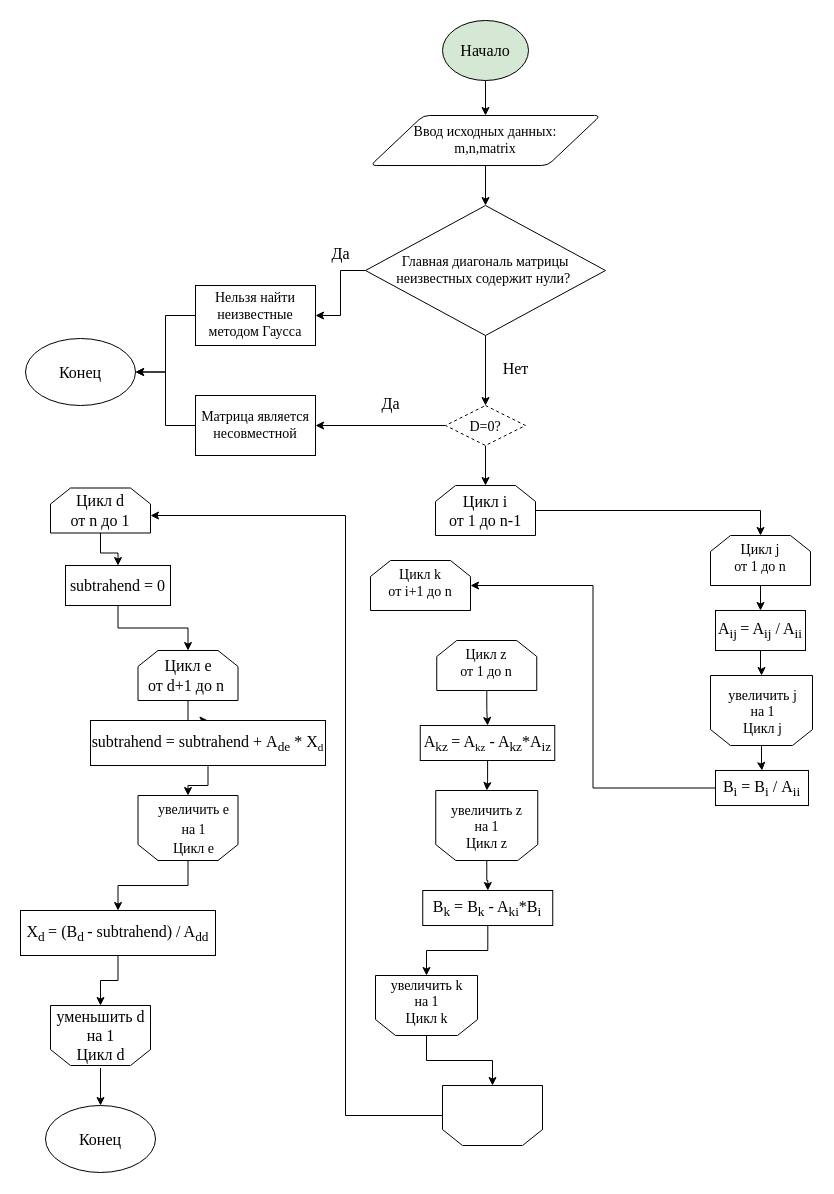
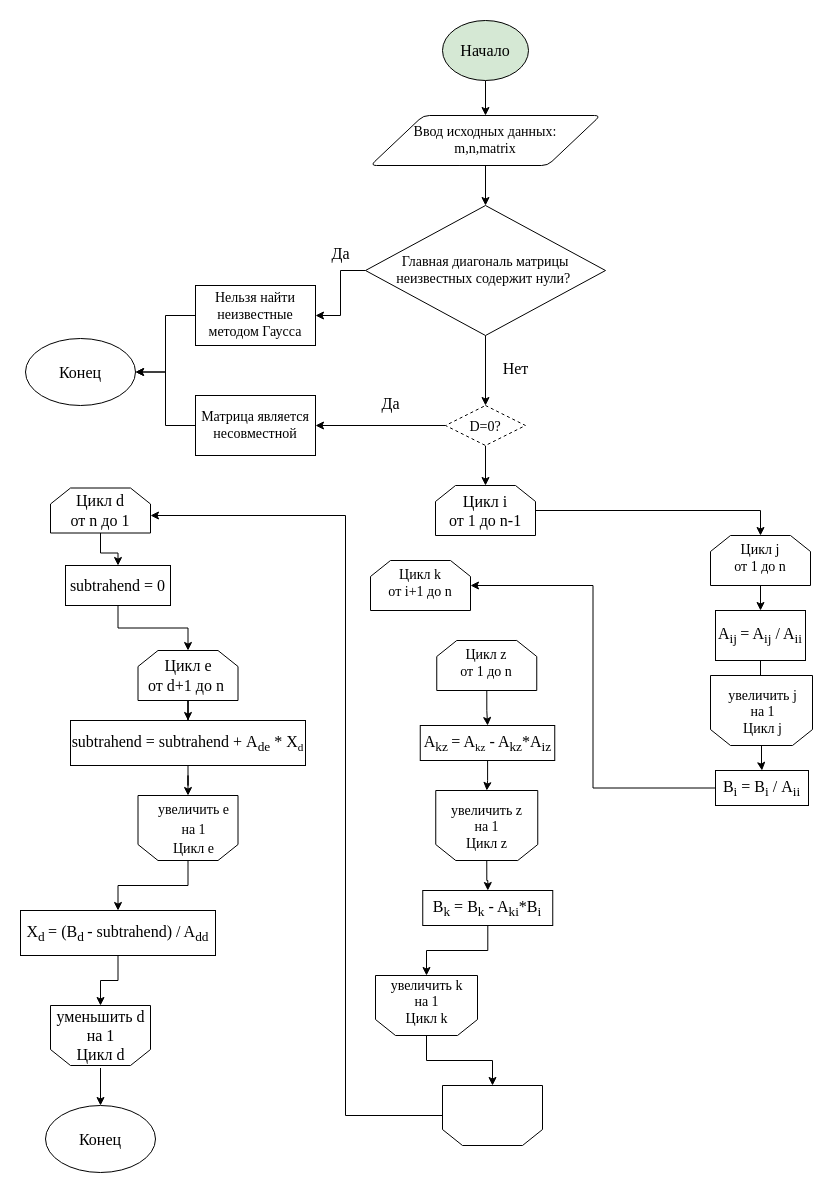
node "Aij = Aij / Aii": size 90x40 -> 90x50
node "subtrahend = subtrahend + Ade * Xd": moved (208, 743) -> (188, 743)
